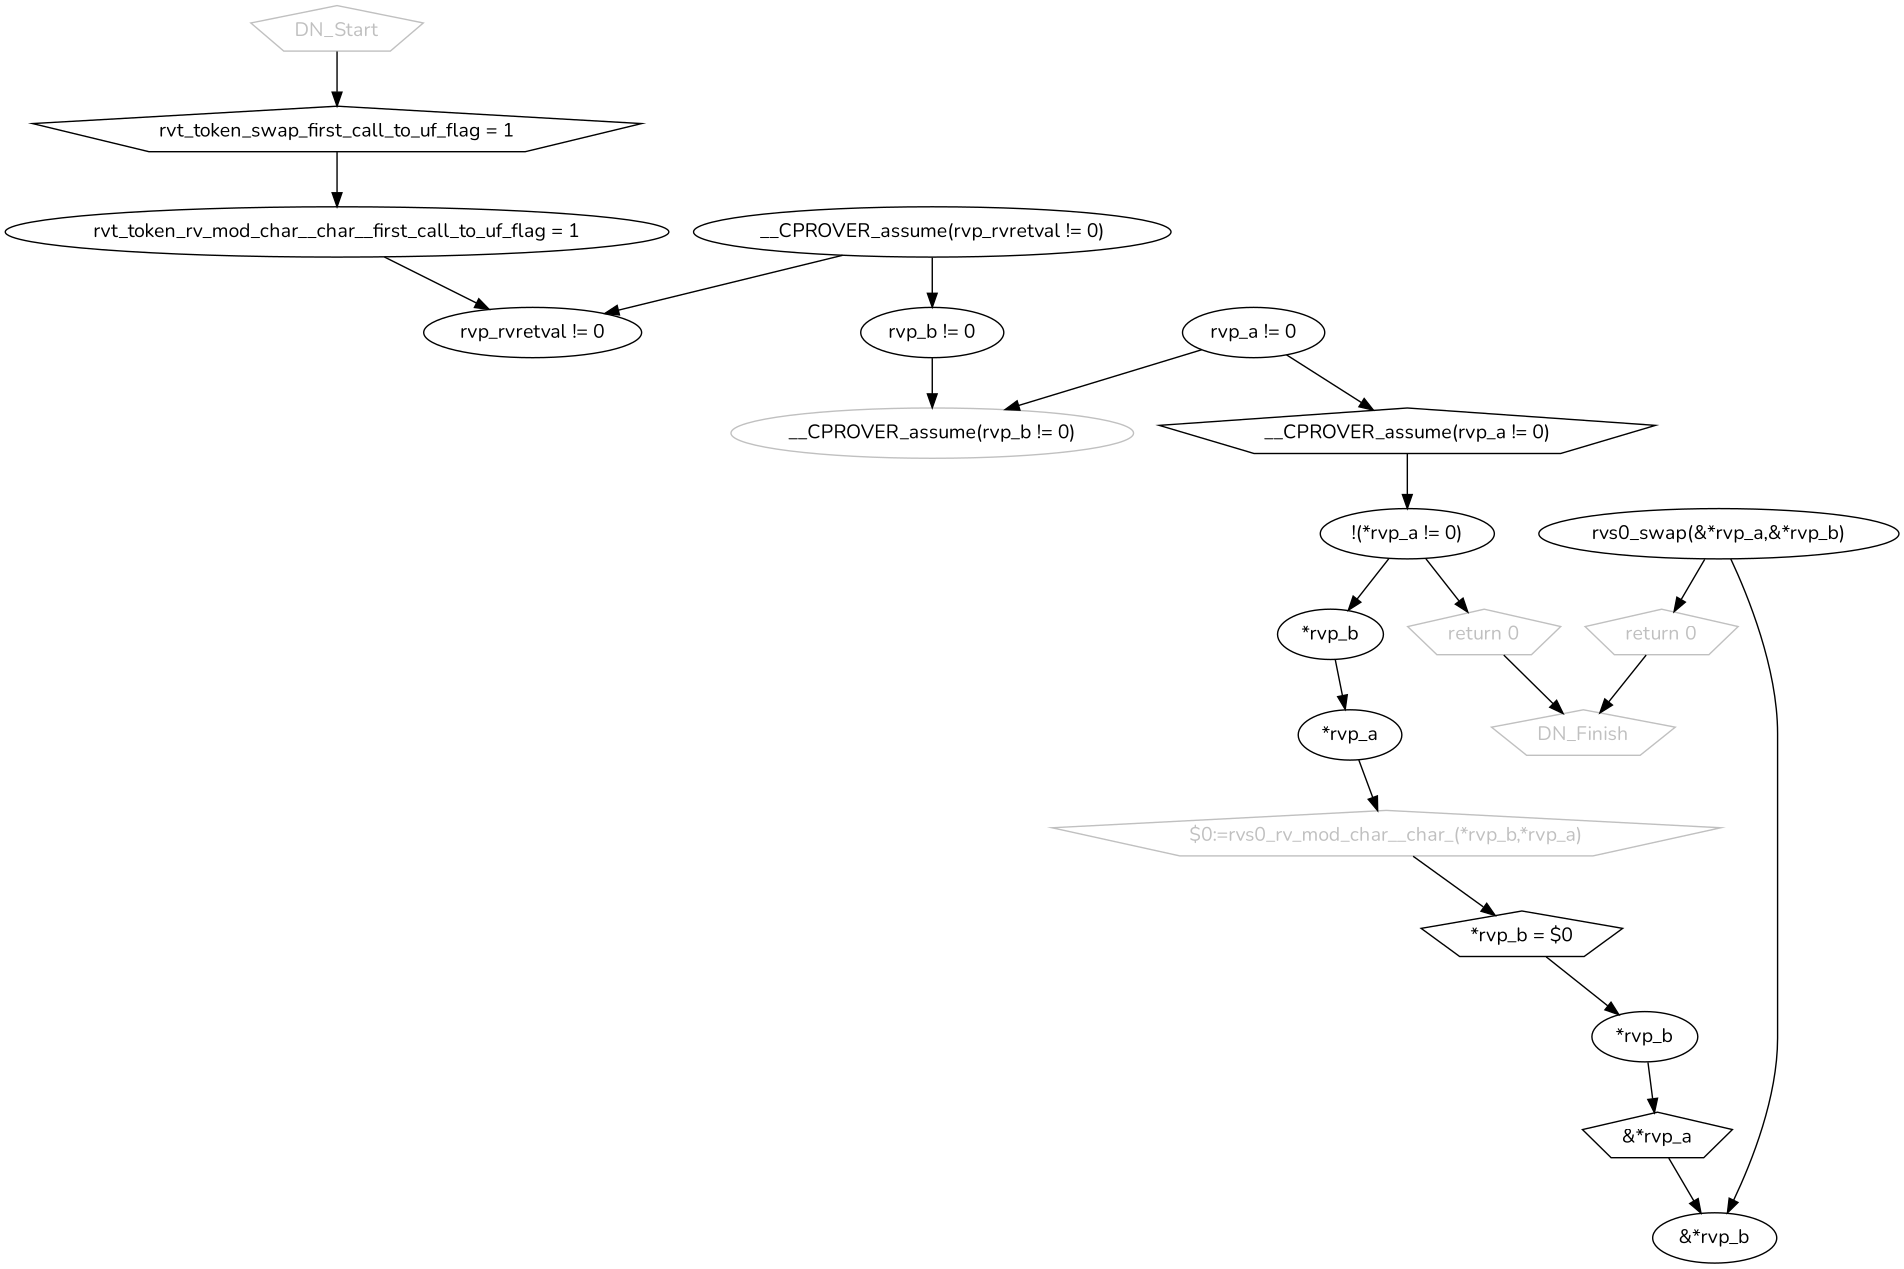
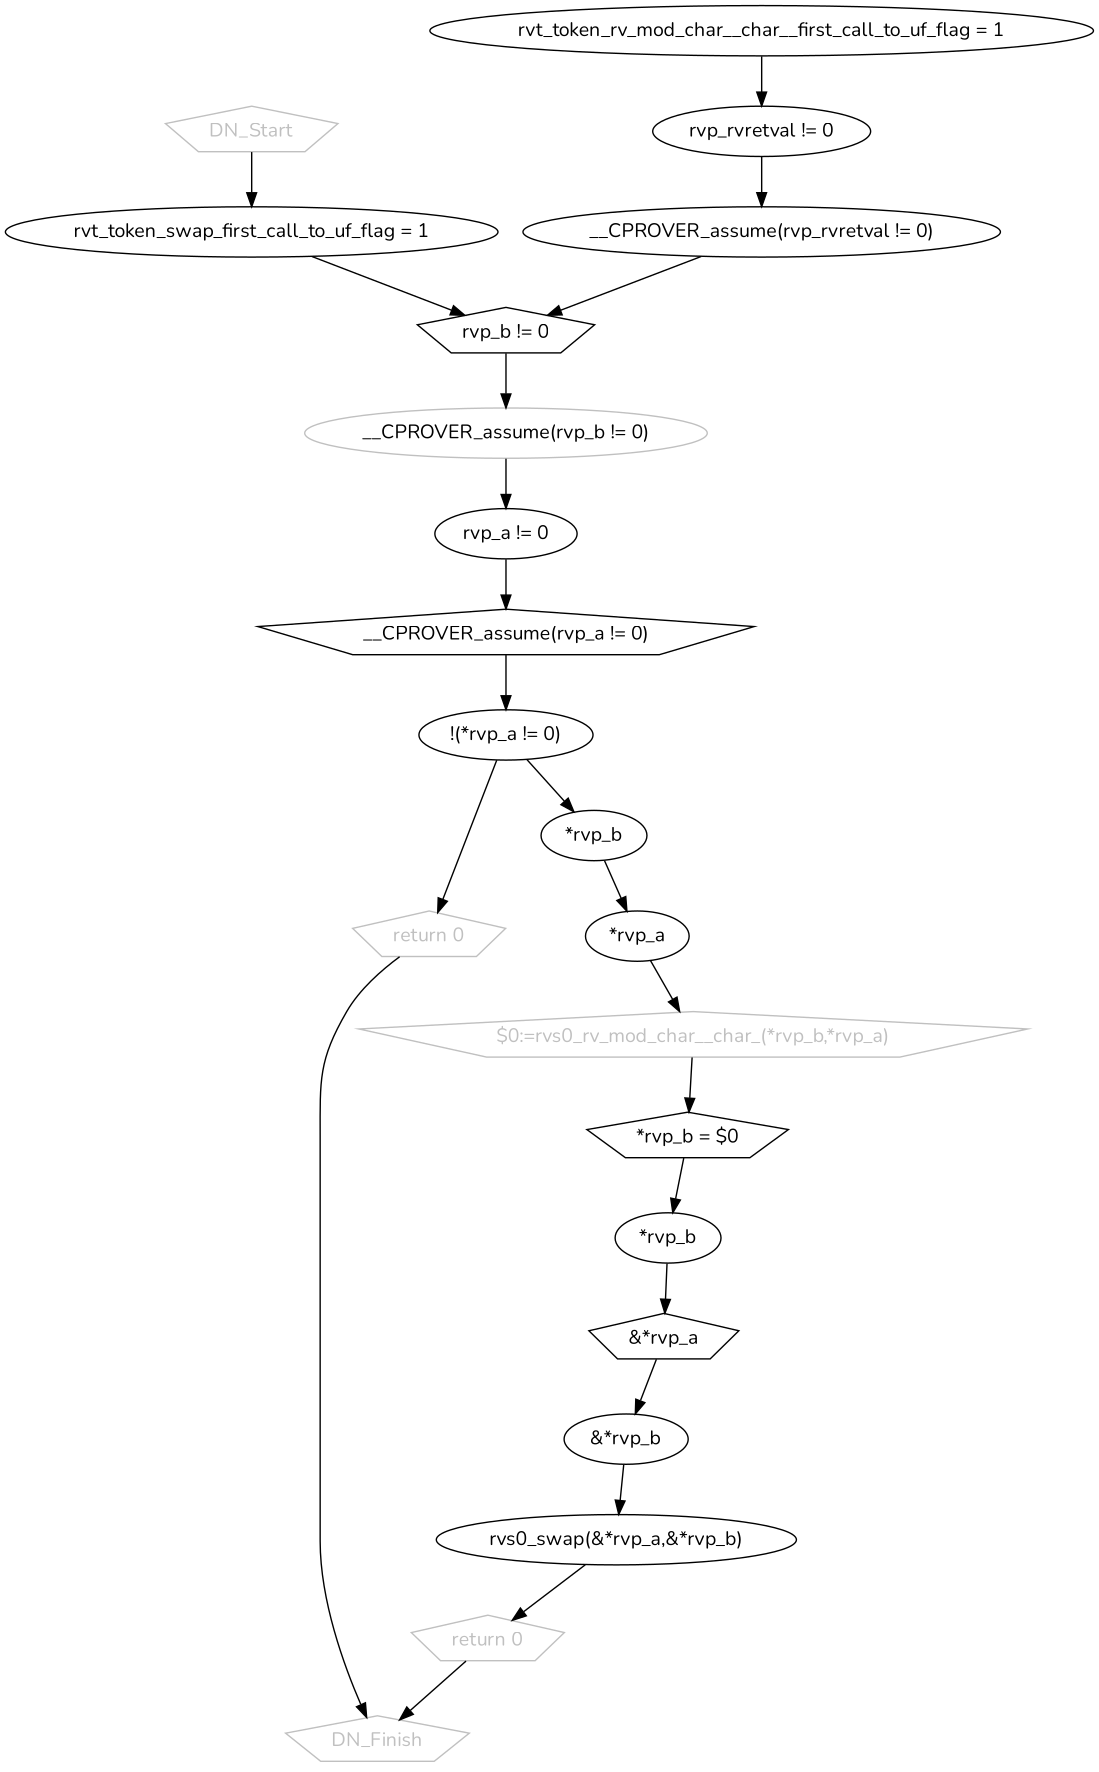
node "rvt_token_swap_first_call_to_uf_flag = 1": shape pentagon -> ellipse
edge "rvt_token_swap_first_call_to_uf_flag = 1" -> "rvt_token_rv_mod_char__char__first_call_to_uf_flag = 1": now "rvt_token_swap_first_call_to_uf_flag = 1" -> "rvp_b != 0"
edge "__CPROVER_assume(rvp_rvretval != 0)" -> "rvp_rvretval != 0": reversed
node "rvp_b != 0": shape ellipse -> pentagon
edge "rvp_a != 0" -> "__CPROVER_assume(rvp_b != 0)": reversed
edge "rvs0_swap(&*rvp_a,&*rvp_b)" -> "&*rvp_b": reversed
